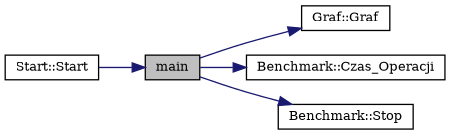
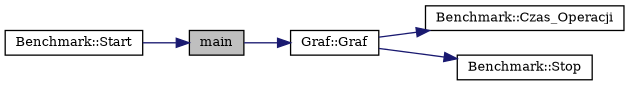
node "Start::Start": label "Start::Start" -> "Benchmark::Start"
edge "main" -> "Benchmark::Czas_Operacji": now "Graf::Graf" -> "Benchmark::Czas_Operacji"
edge "main" -> "Benchmark::Stop": now "Graf::Graf" -> "Benchmark::Stop"
